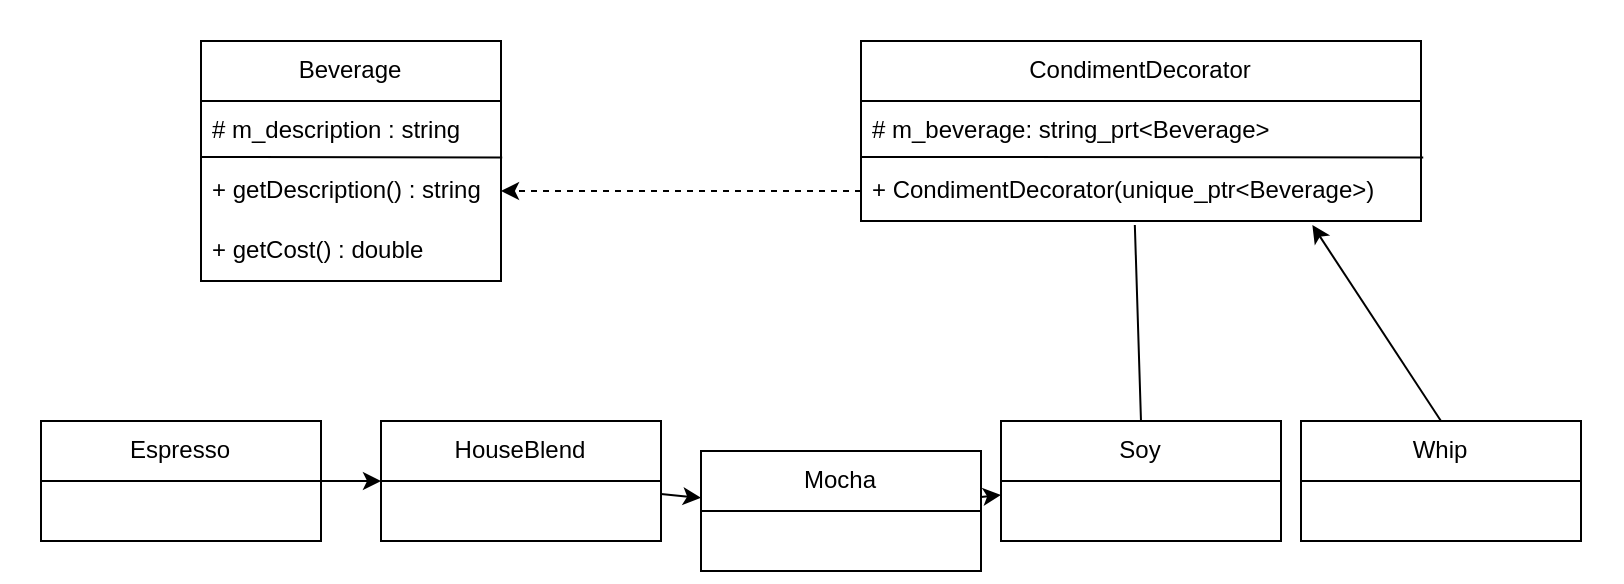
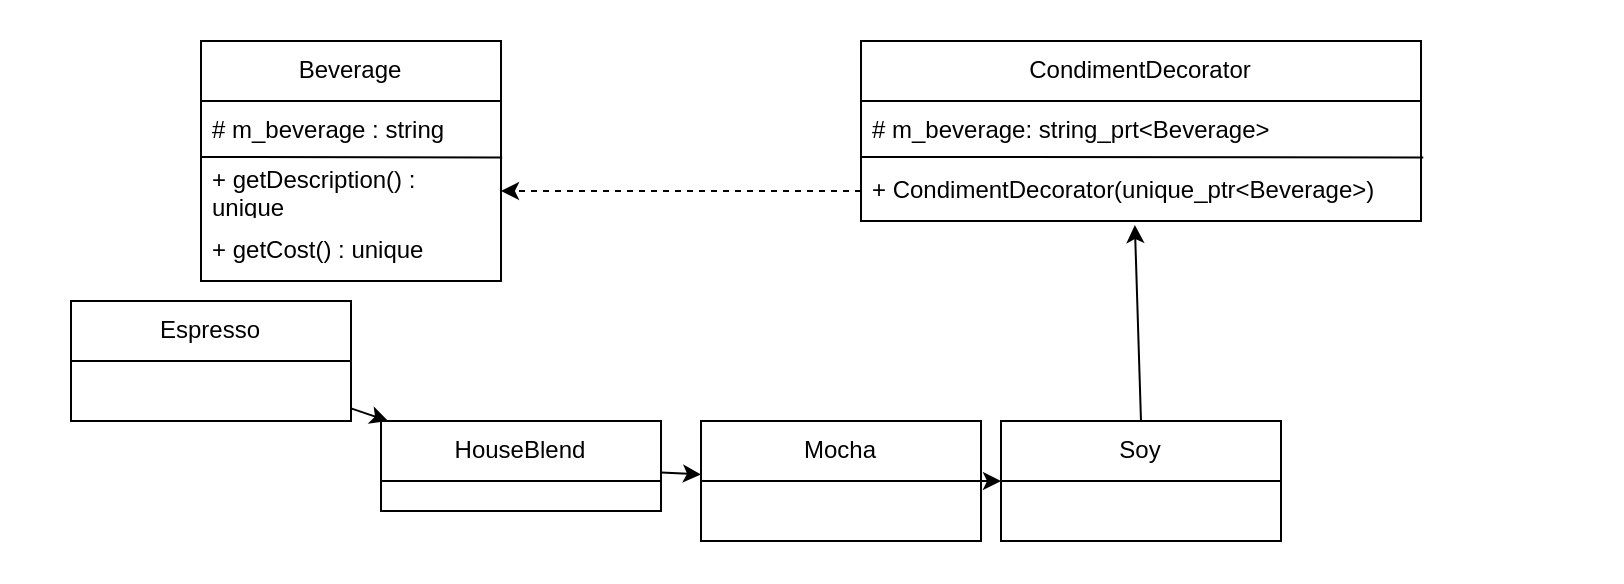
node "# m_description : string": label "# m_description : string" -> "# m_beverage : string"
node "+ getDescription() : string": label "+ getDescription() : string" -> "+ getDescription() : unique"
edge "+ CondimentDecorator(unique_ptr<Beverage>)" -- "Soy": arrowhead none -> classic
node "+ getCost() : double": label "+ getCost() : double" -> "+ getCost() : unique"
edge "Whip" -> "+ CondimentDecorator(unique_ptr<Beverage>)": removed
node "Espresso": moved (181, 481) -> (211, 361)
node "HouseBlend": size 280x120 -> 280x90
node "Whip": removed
node "Mocha": moved (841, 511) -> (841, 481)
